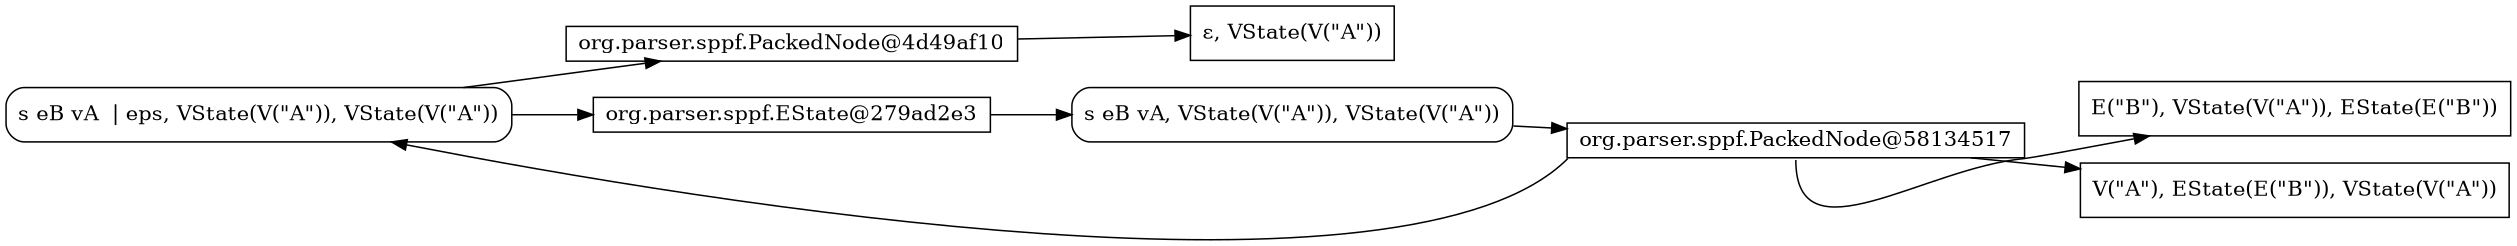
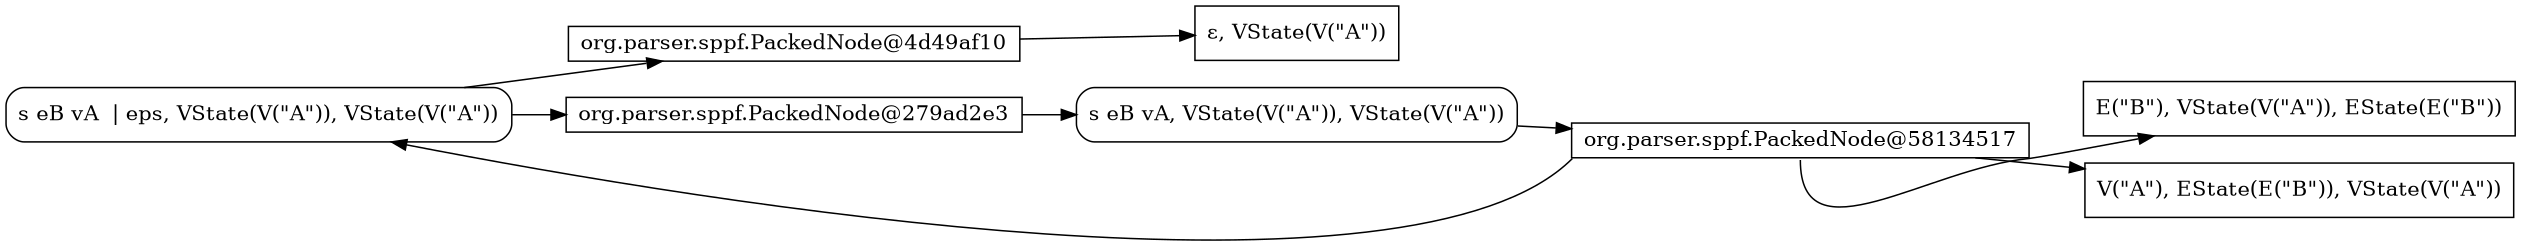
node "org.parser.sppf.EState@279ad2e3": label "org.parser.sppf.EState@279ad2e3" -> "org.parser.sppf.PackedNode@279ad2e3"
